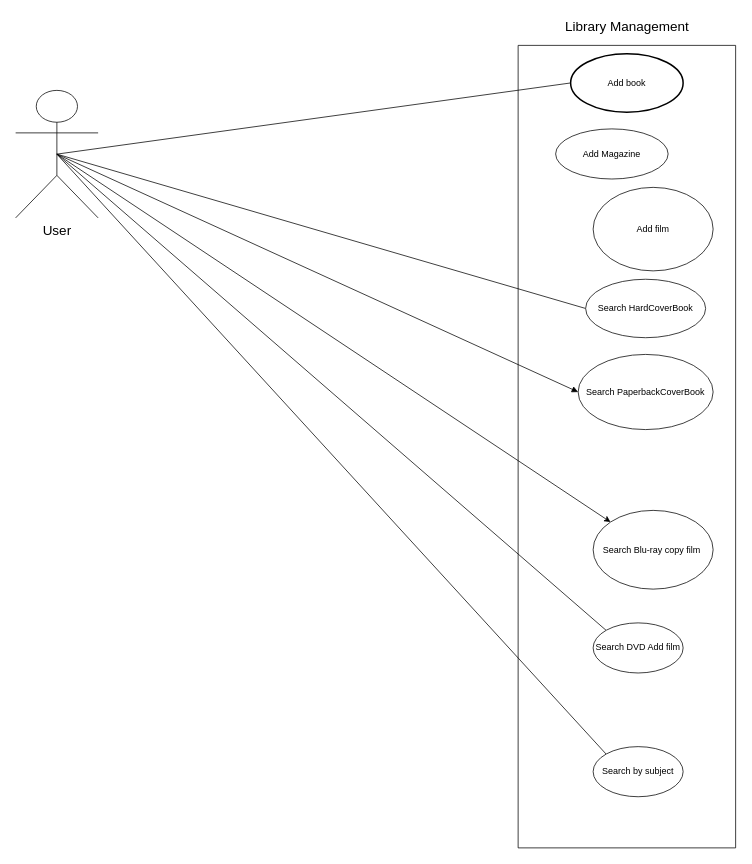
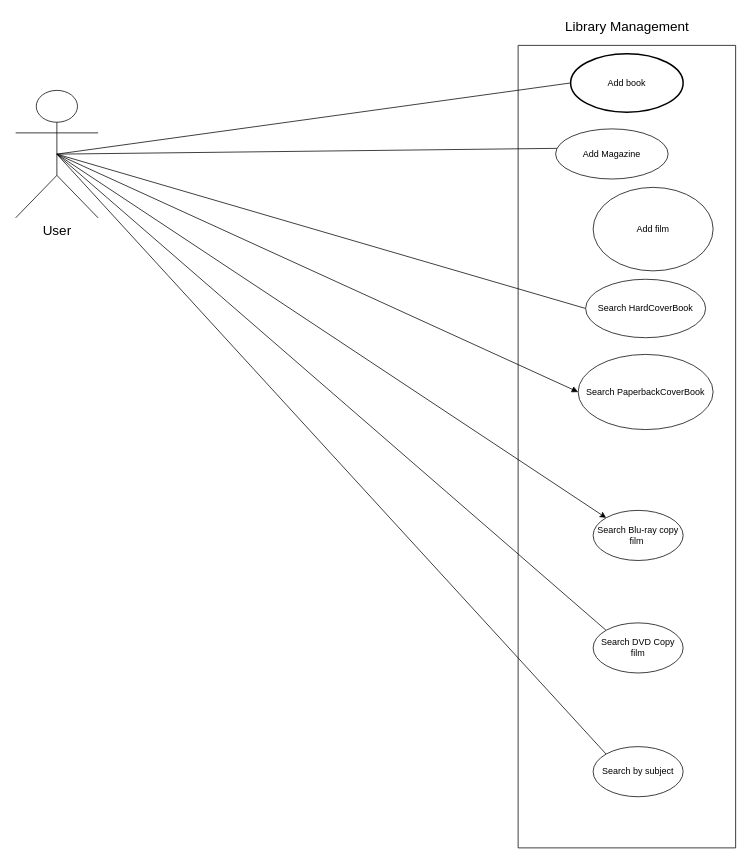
edge "Add Magazine" -- "User": added
node "Search Blu-ray copy film": size 120x79 -> 90x50
node "Search DVD Add film": label "Search DVD Add film" -> "Search DVD Copy film"
